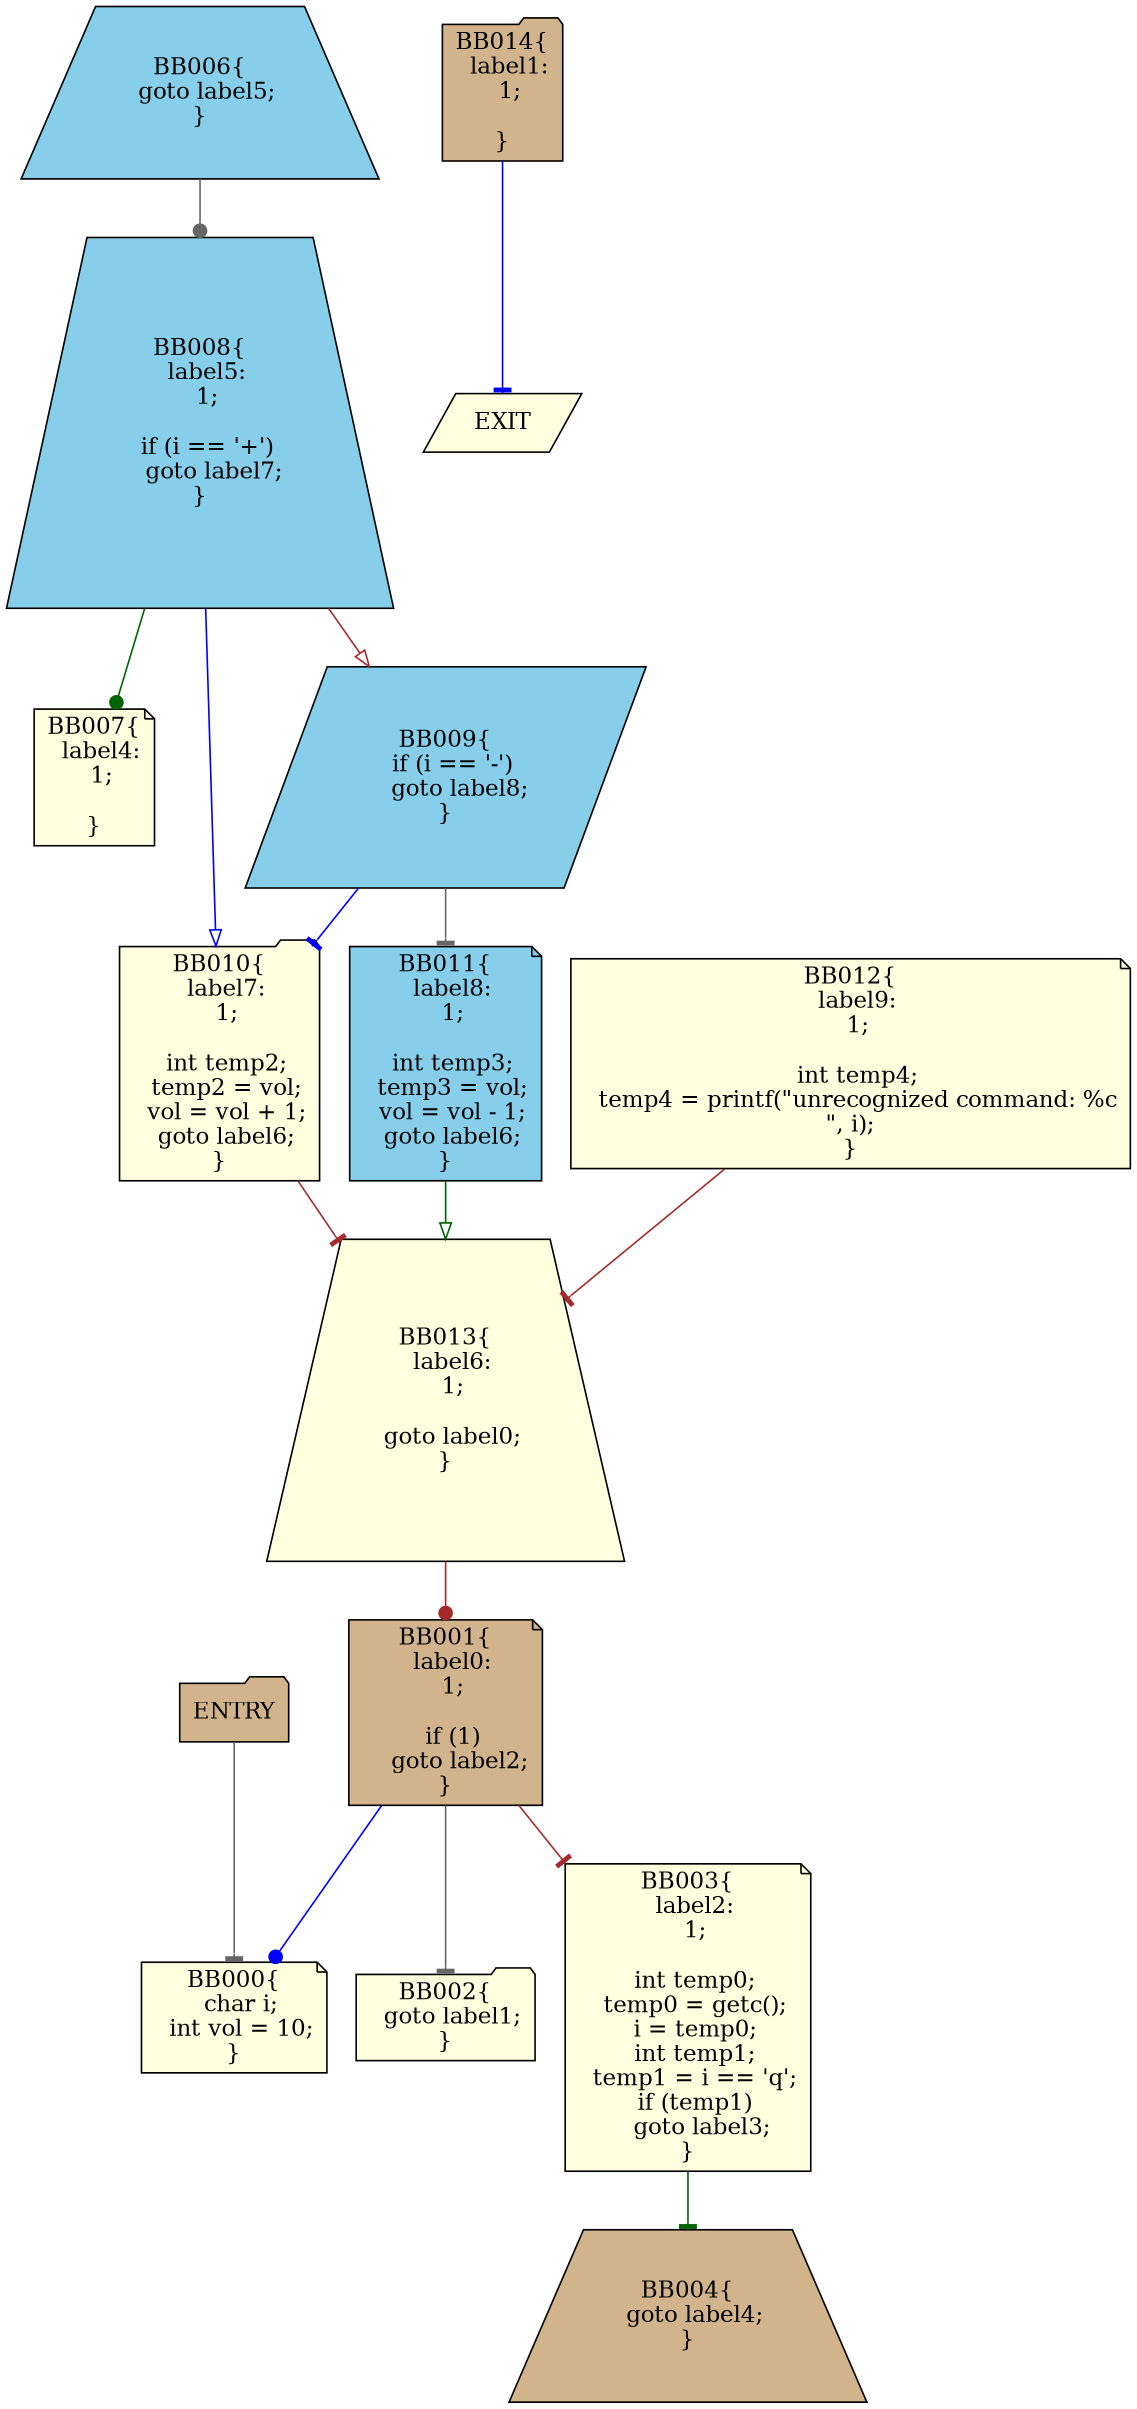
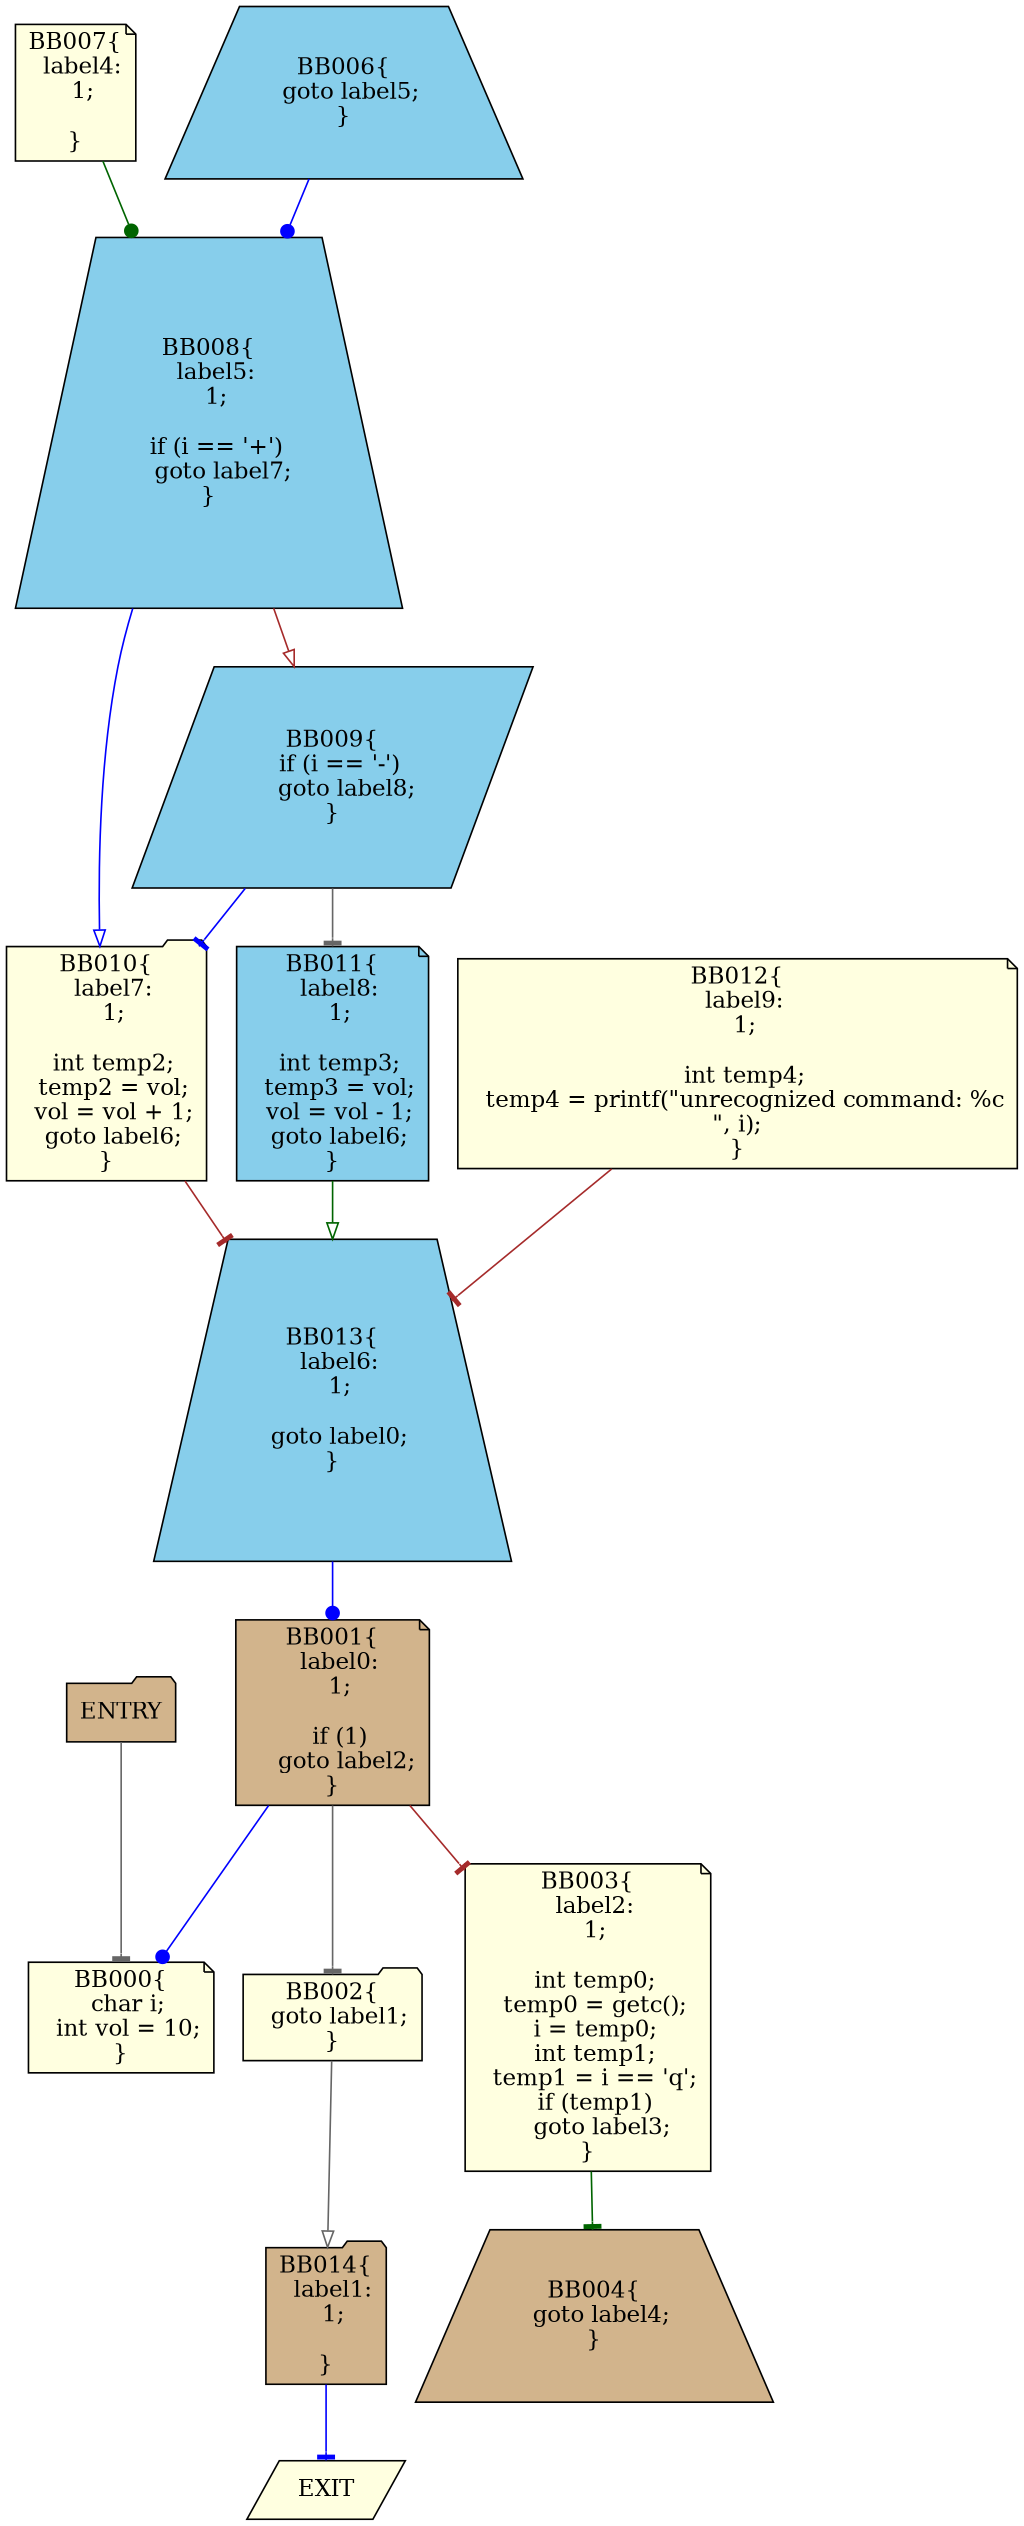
edge "BB006{ goto label5; }" -> "BB008{ label5: 1; if (i == '+') goto label7; }": color gray40 -> blue
edge "BB008{ label5: 1; if (i == '+') goto label7; }" -> "BB007{ label4: 1; }": reversed
node "BB013{ label6: 1; goto label0; }": fillcolor lightyellow -> skyblue
edge "BB013{ label6: 1; goto label0; }" -> "BB001{ label0: 1; if (1) goto label2; }": color brown -> blue
edge "BB002{ goto label1; }" -> "BB014{ label1: 1; }": added
